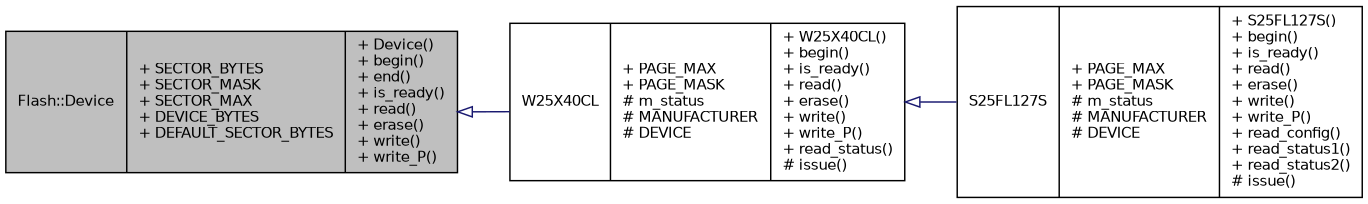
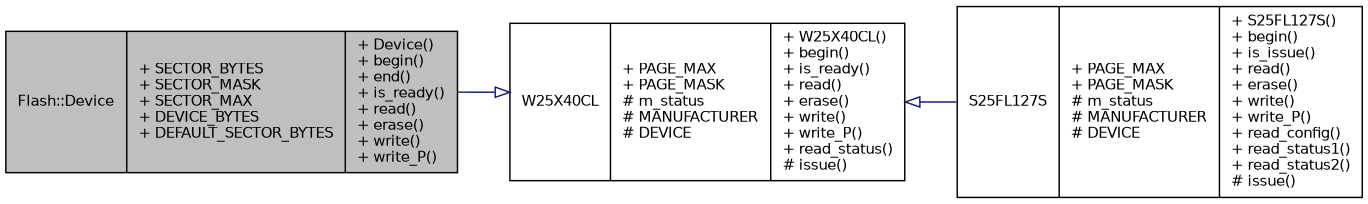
node "S25FL127S": text "+ is_ready()" -> "+ is_issue()"
edge "W25X40CL" -> "Flash::Device": reversed
